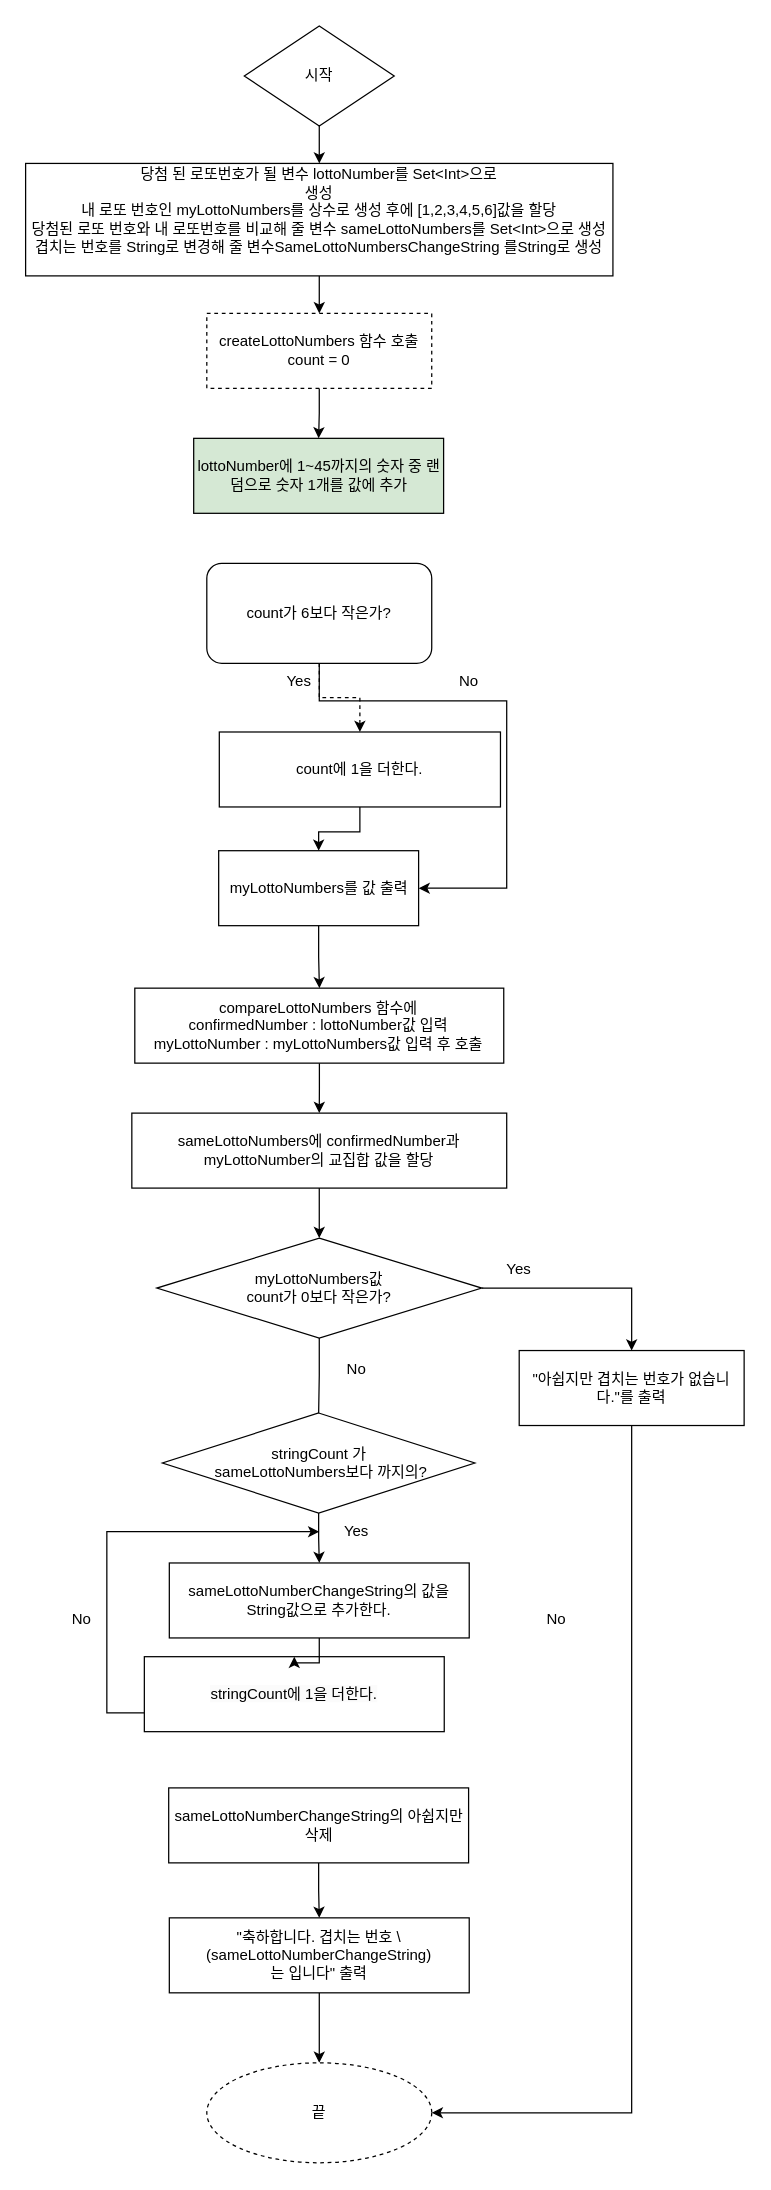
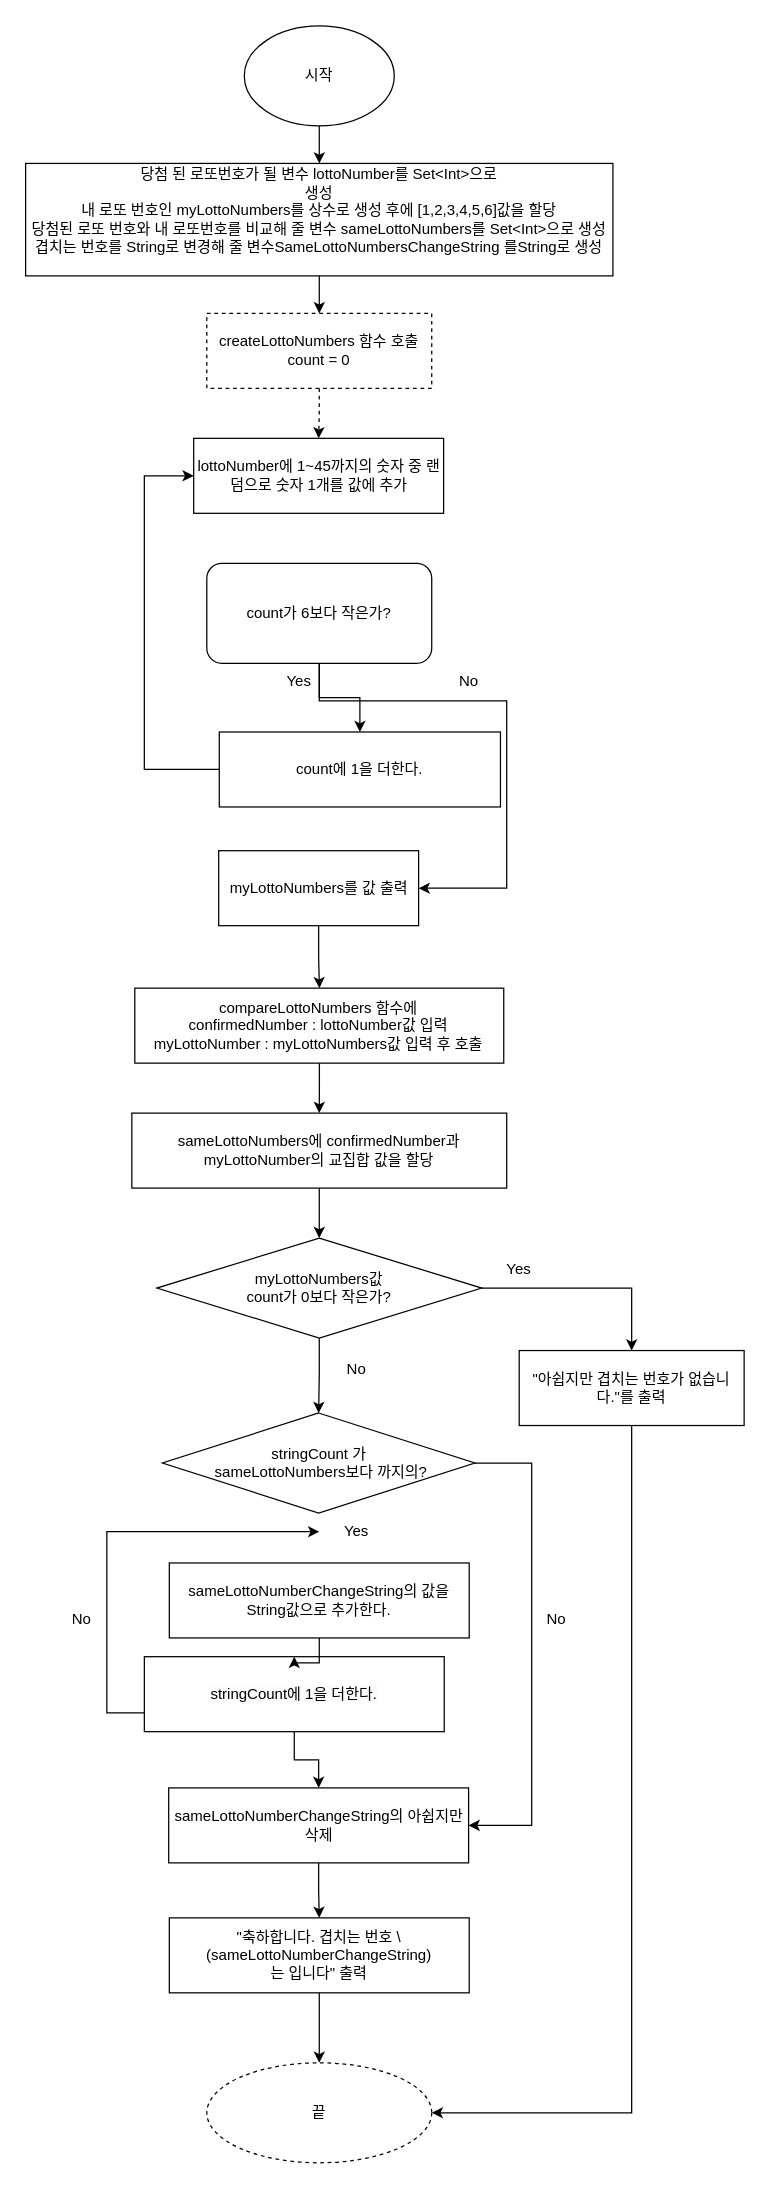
node "시작": shape diamond -> ellipse
edge "createLottoNumbers 함수 호출 count = 0" -> "lottoNumber에 1~45까지의 숫자 중 랜덤으로 숫자 1개를 값에 추가": style solid -> dashed
node "lottoNumber에 1~45까지의 숫자 중 랜덤으로 숫자 1개를 값에 추가": fillcolor #d5e8d4 -> #ffffff
edge "count에 1을 더한다." -> "lottoNumber에 1~45까지의 숫자 중 랜덤으로 숫자 1개를 값에 추가": added
edge "count가 6보다 작은가?" -> "count에 1을 더한다.": style dashed -> solid
edge "count에 1을 더한다." -> "myLottoNumbers를 값 출력": removed
edge "myLottoNumbers값 count가 0보다 작은가?" -- "stringCount 가 sameLottoNumbers보다 까지의?": arrowhead none -> classic
edge "stringCount 가 sameLottoNumbers보다 까지의?" -> "sameLottoNumberChangeString의 값을 String값으로 추가한다.": removed
edge "stringCount 가 sameLottoNumbers보다 까지의?" -> "sameLottoNumberChangeString의 아쉽지만 삭제": added
edge "stringCount에 1을 더한다." -> "sameLottoNumberChangeString의 아쉽지만 삭제": added
